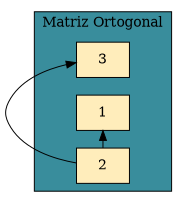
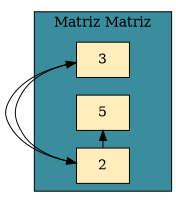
cluster "Matriz Ortogonal": label "Matriz Ortogonal" -> "Matriz Matriz"
edge "3" -> "2": added
node "1": label "1" -> "5"
